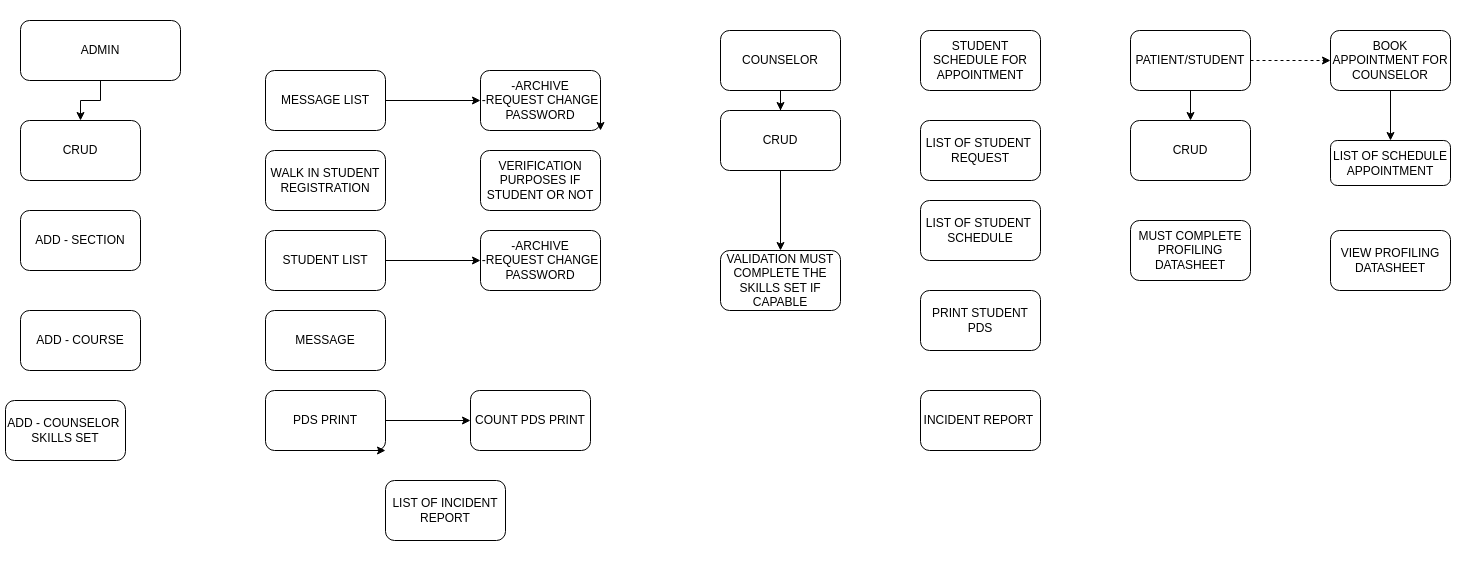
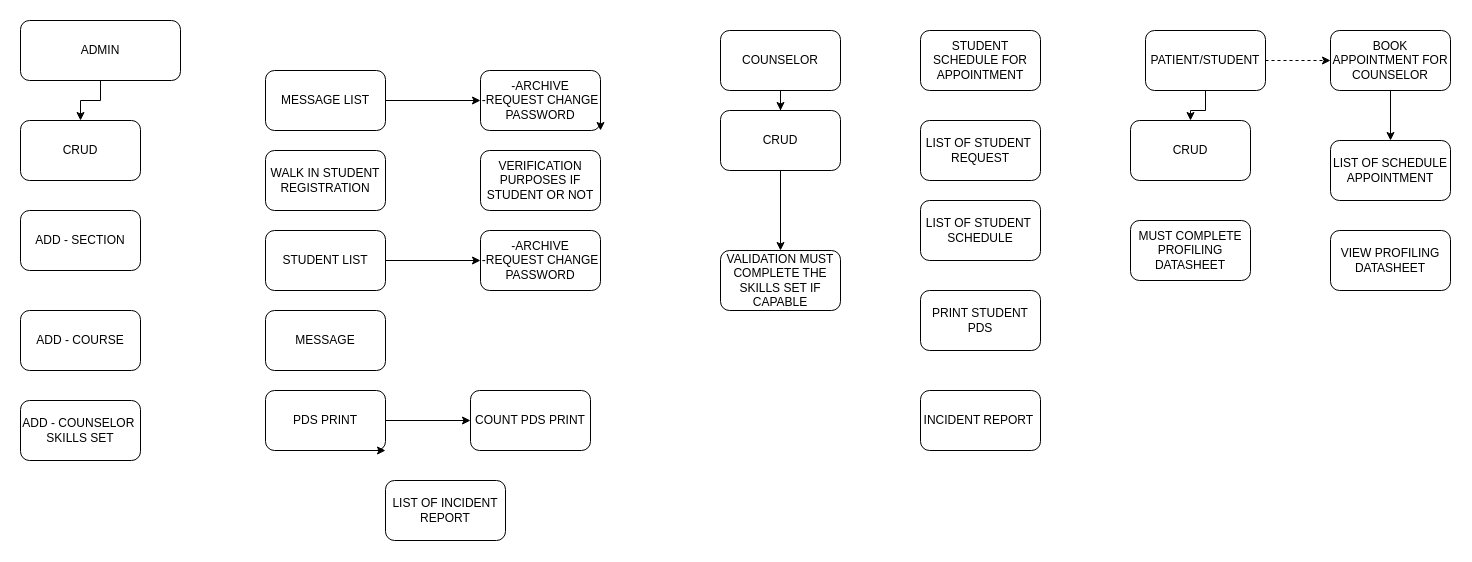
node "PATIENT/STUDENT": moved (1191, 61) -> (1206, 61)
node "LIST OF SCHEDULE APPOINTMENT": size 120x45 -> 120x60
node "ADD - COUNSELOR SKILLS SET": moved (66, 431) -> (81, 431)
